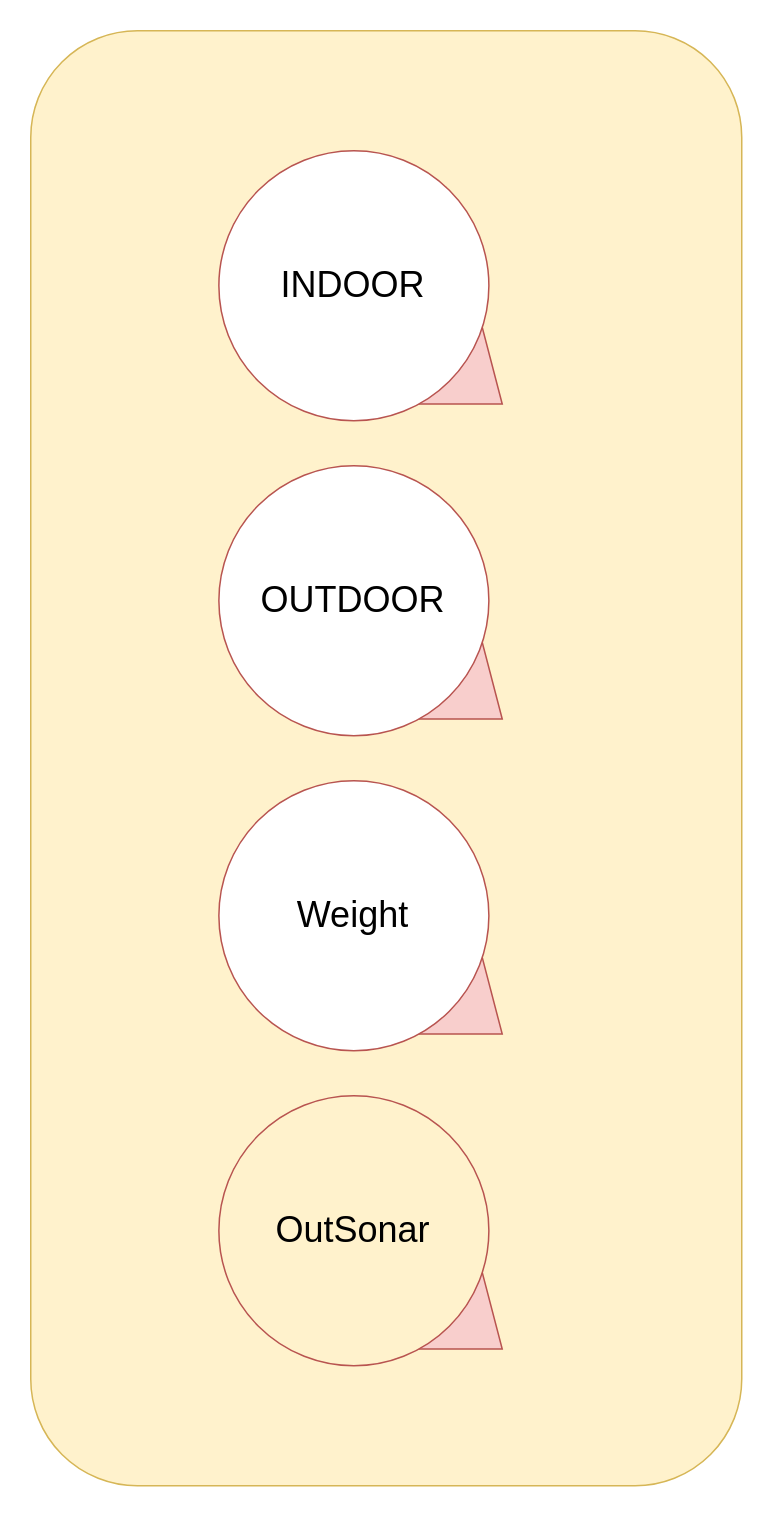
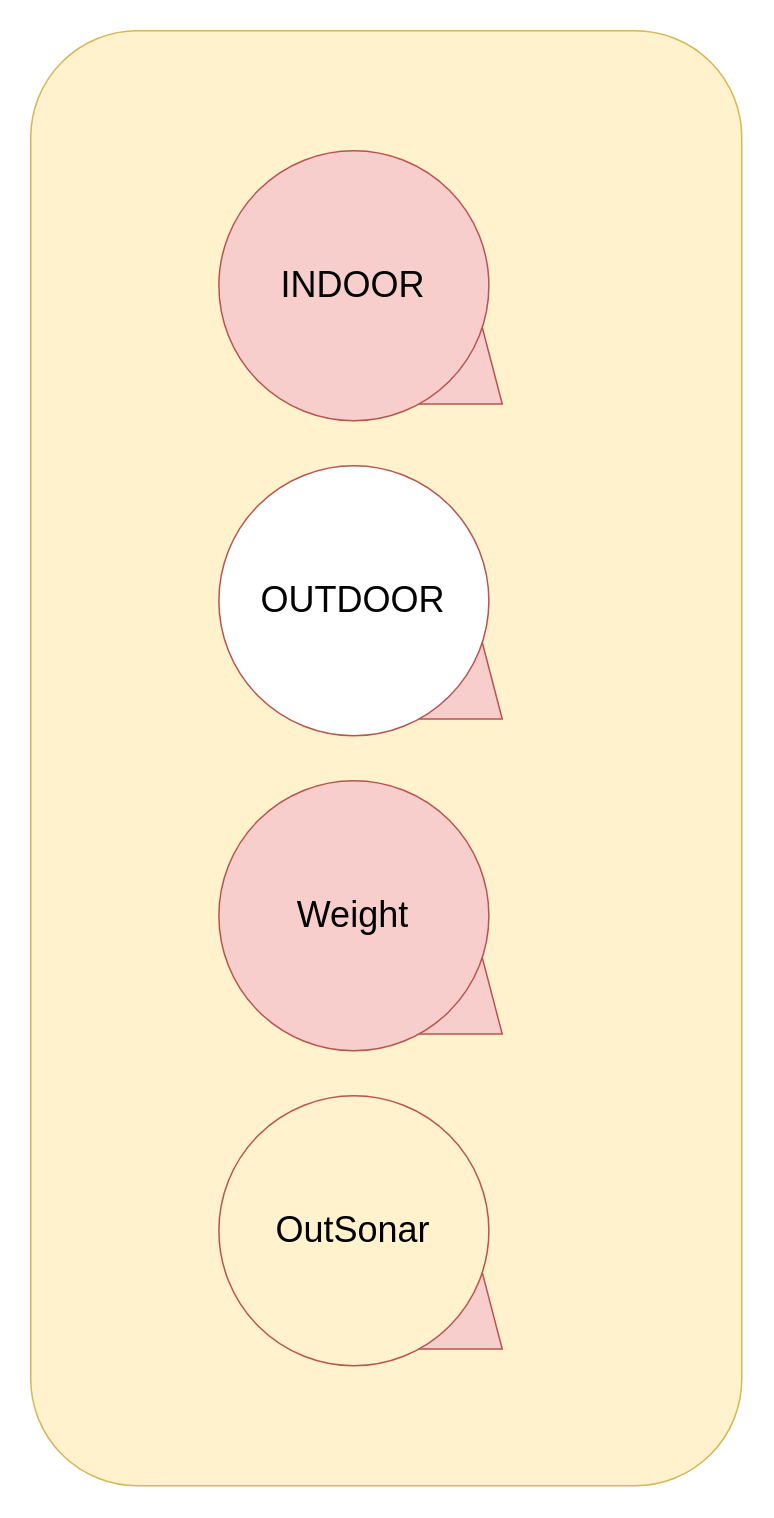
node "INDOOR": fillcolor #ffffff -> #f8cecc
node "Weight": fillcolor #ffffff -> #f8cecc
